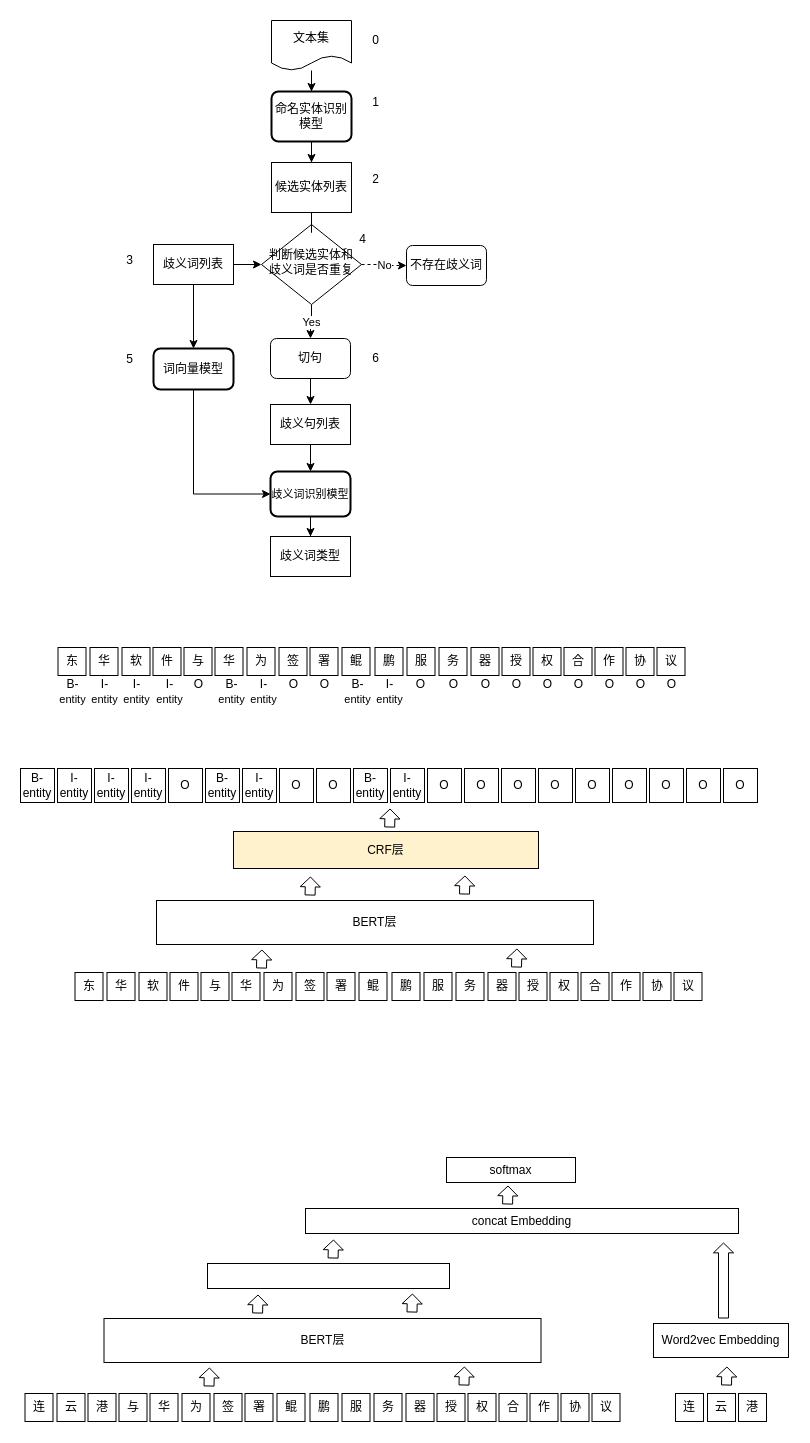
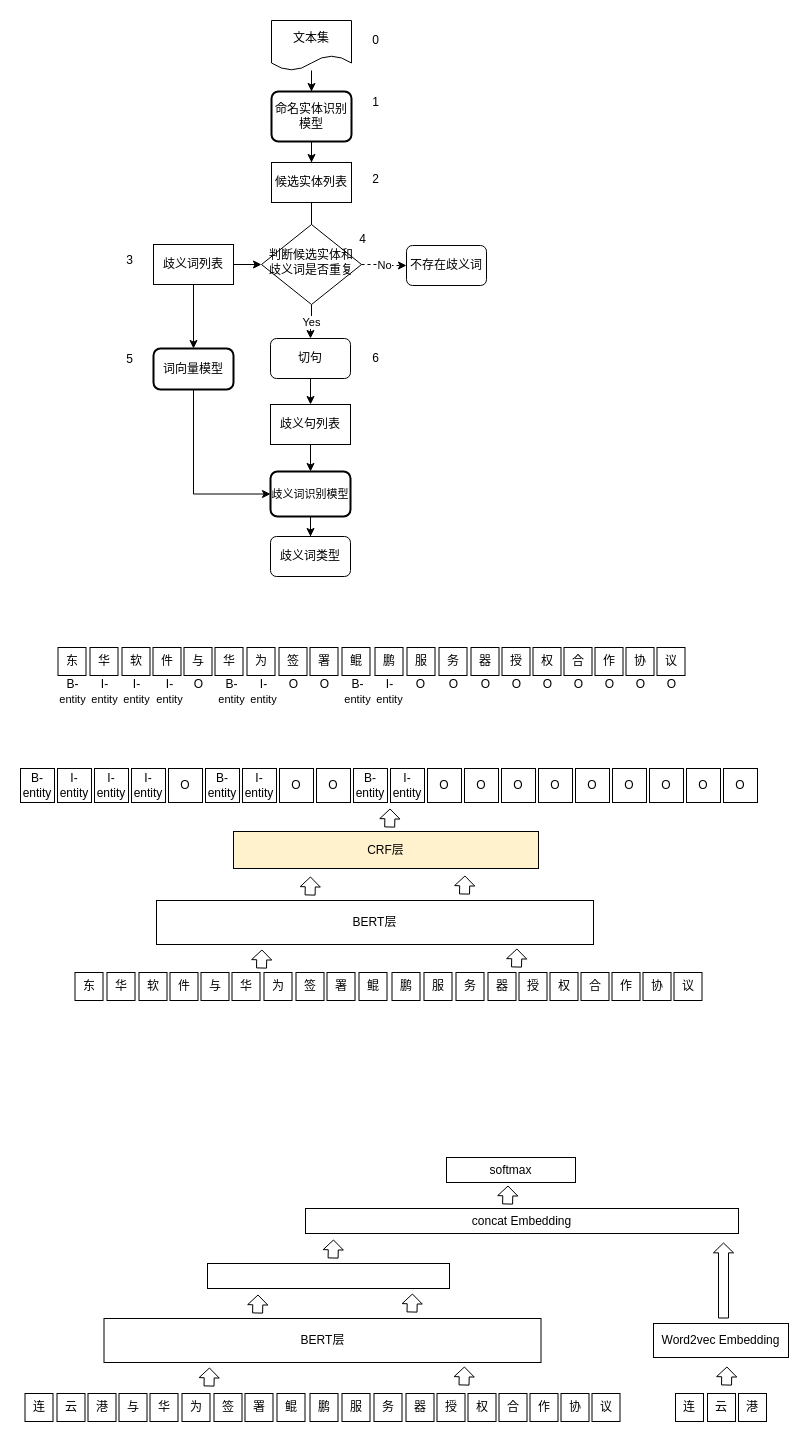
node "候选实体列表": size 80x50 -> 80x40
node "歧义词类型": shape rectangle -> rounded rectangle
